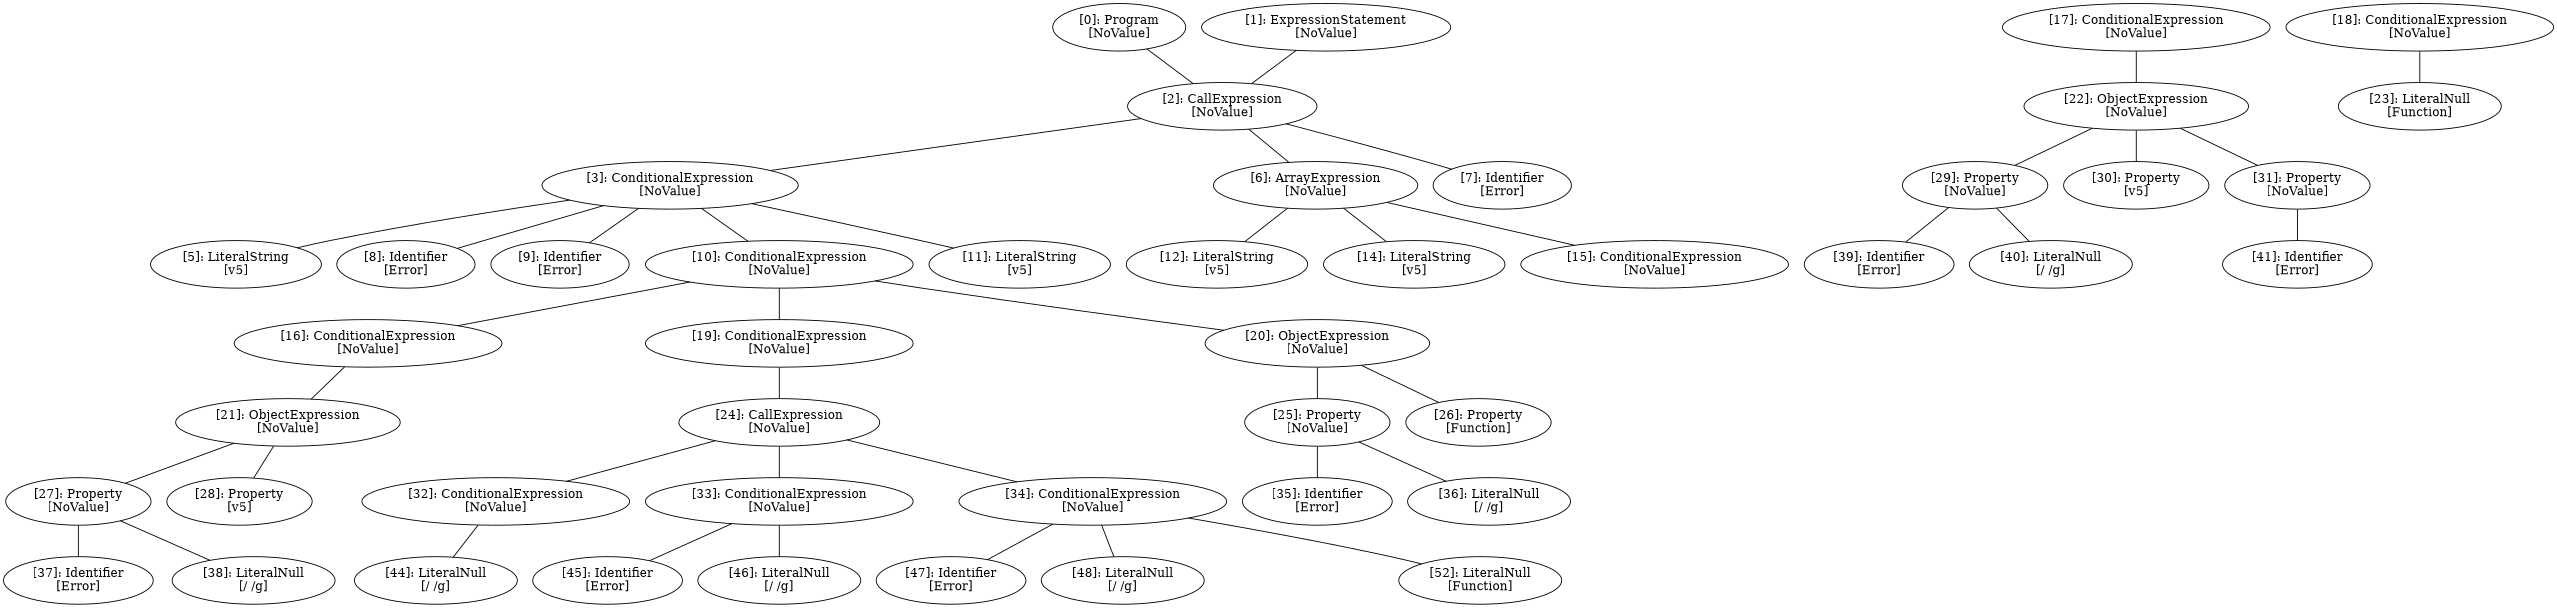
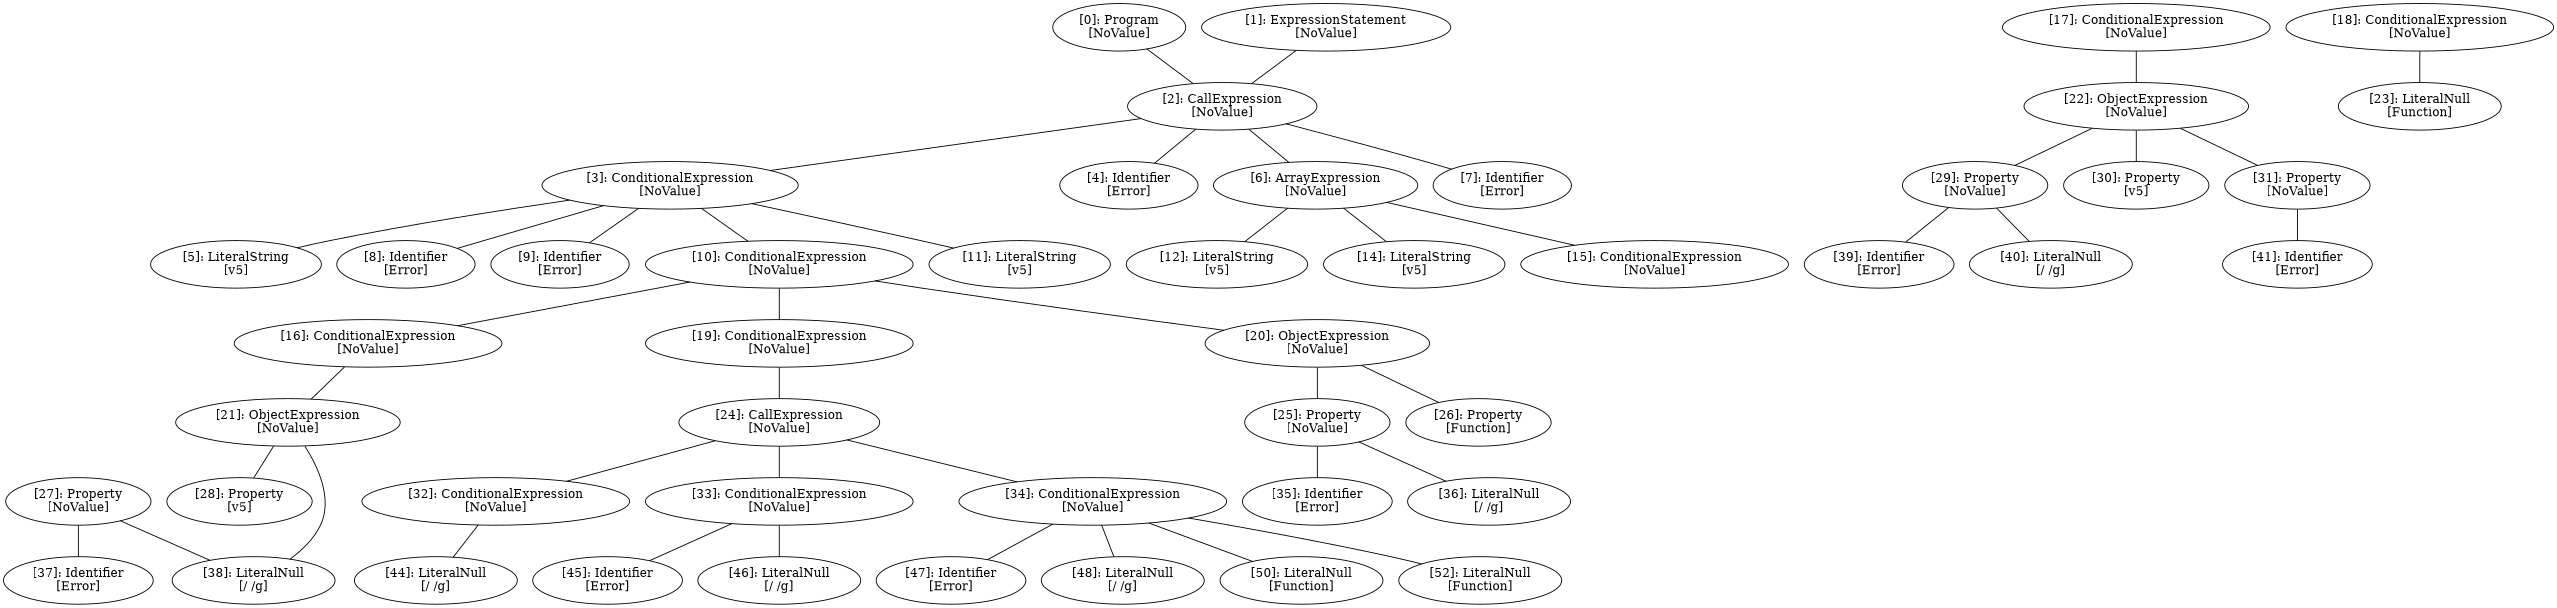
node "[4]: Identifier [Error]": added
edge "[21]: ObjectExpression [NoValue]" -- "[27]: Property [NoValue]": now "[21]: ObjectExpression [NoValue]" -- "[38]: LiteralNull [/ /g]"
node "[50]: LiteralNull [Function]": added
